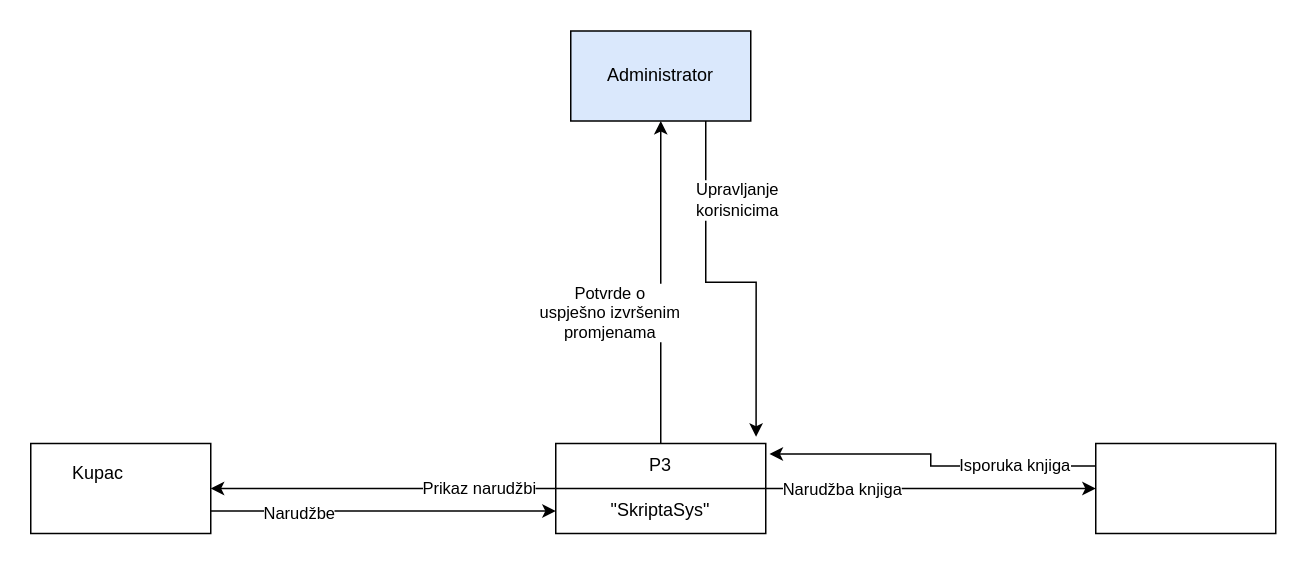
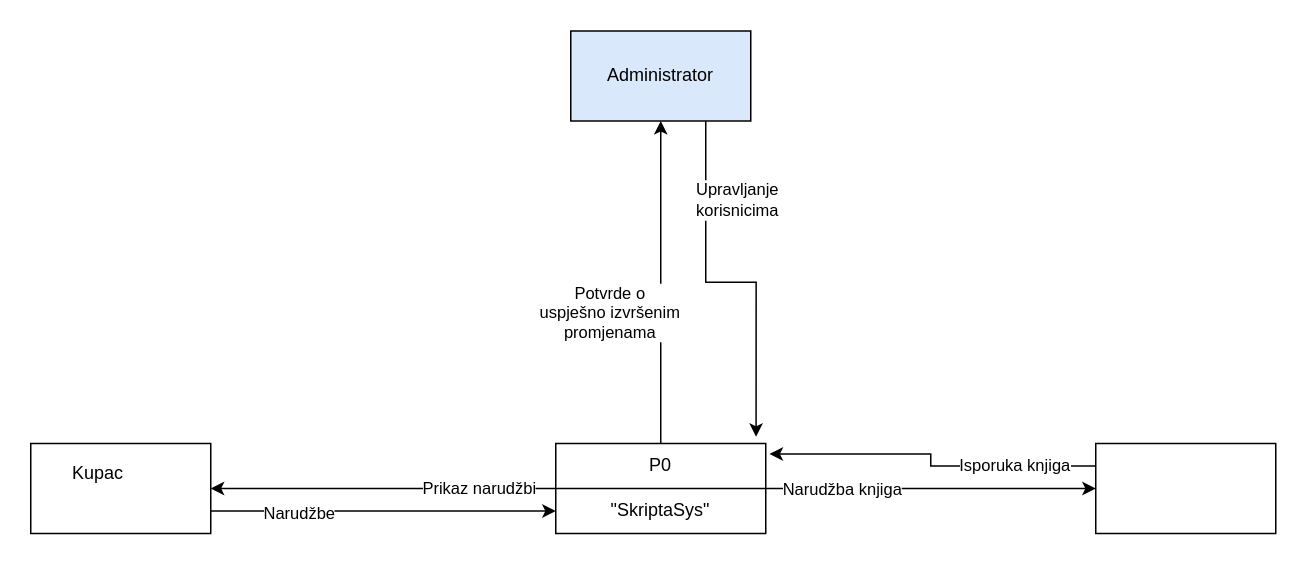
node "P3": label "P3" -> "P0"
